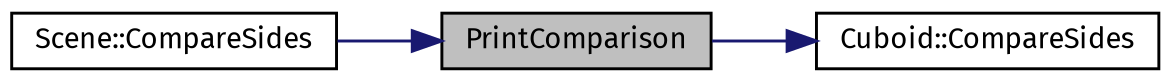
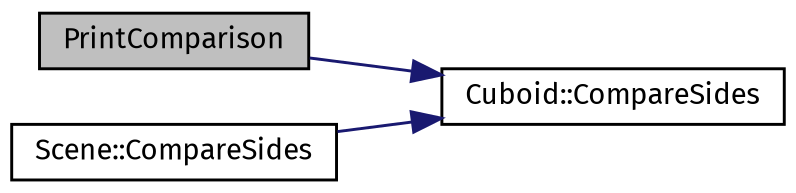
edge "Scene::CompareSides" -> "PrintComparison": now "Scene::CompareSides" -> "Cuboid::CompareSides"
